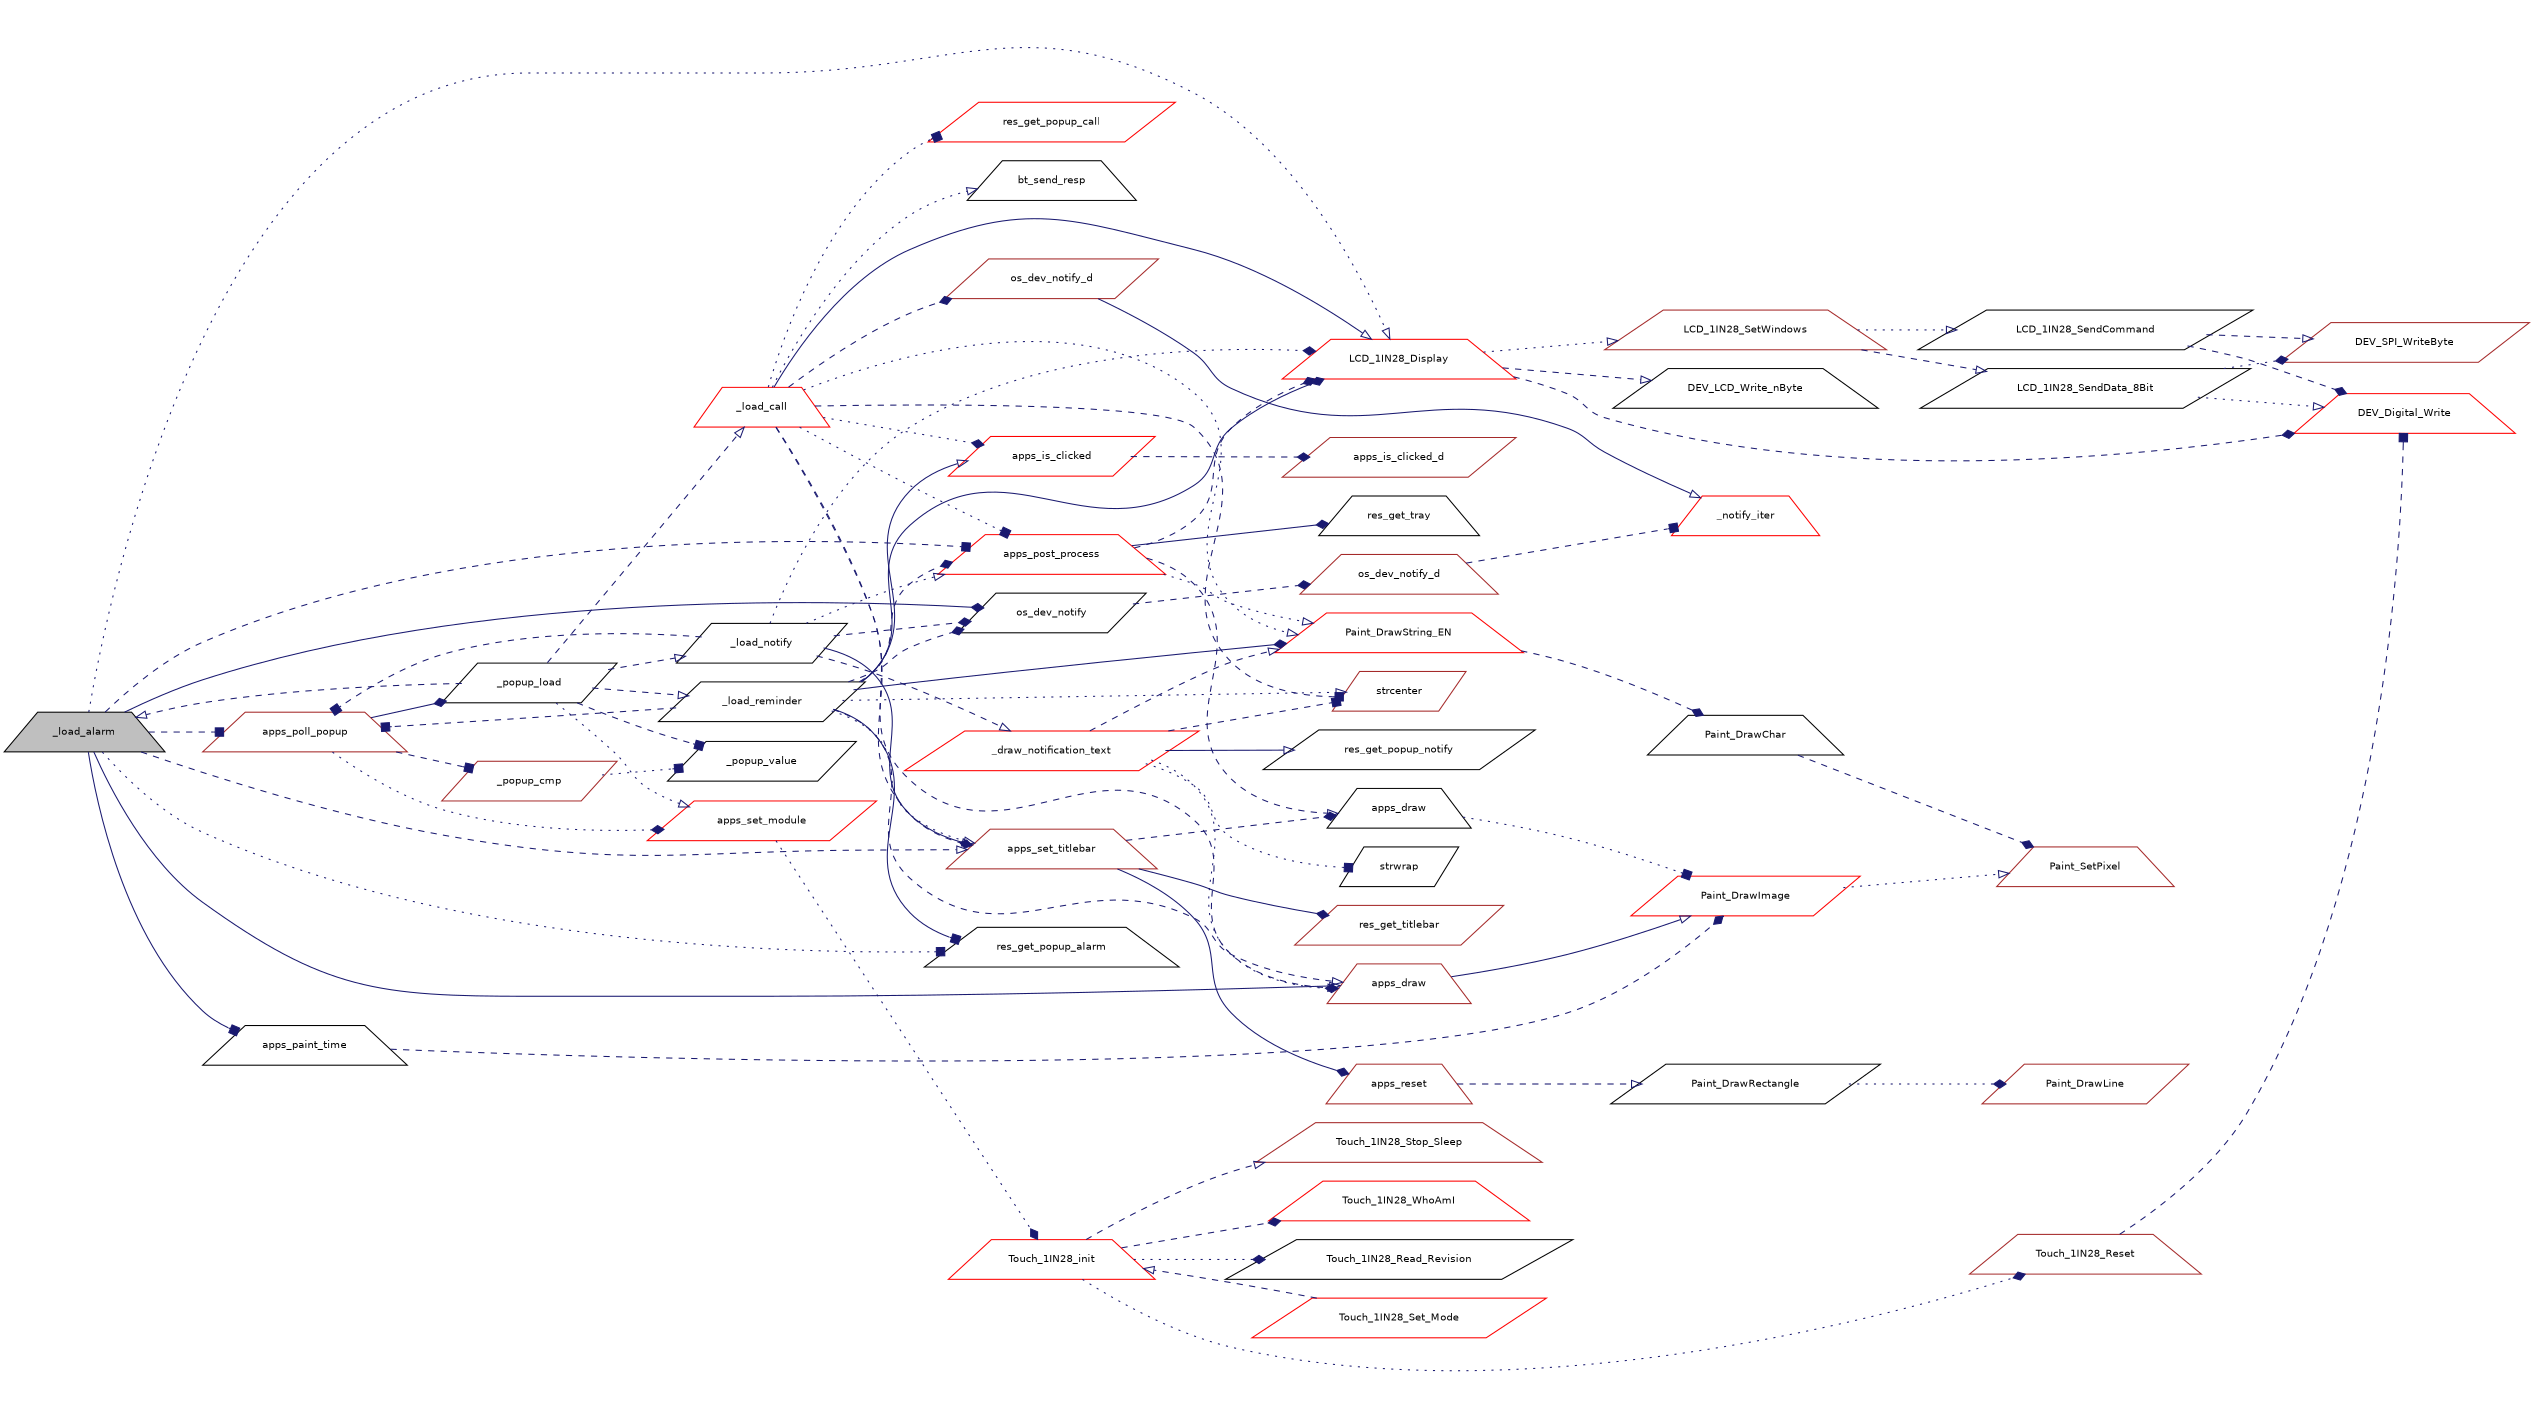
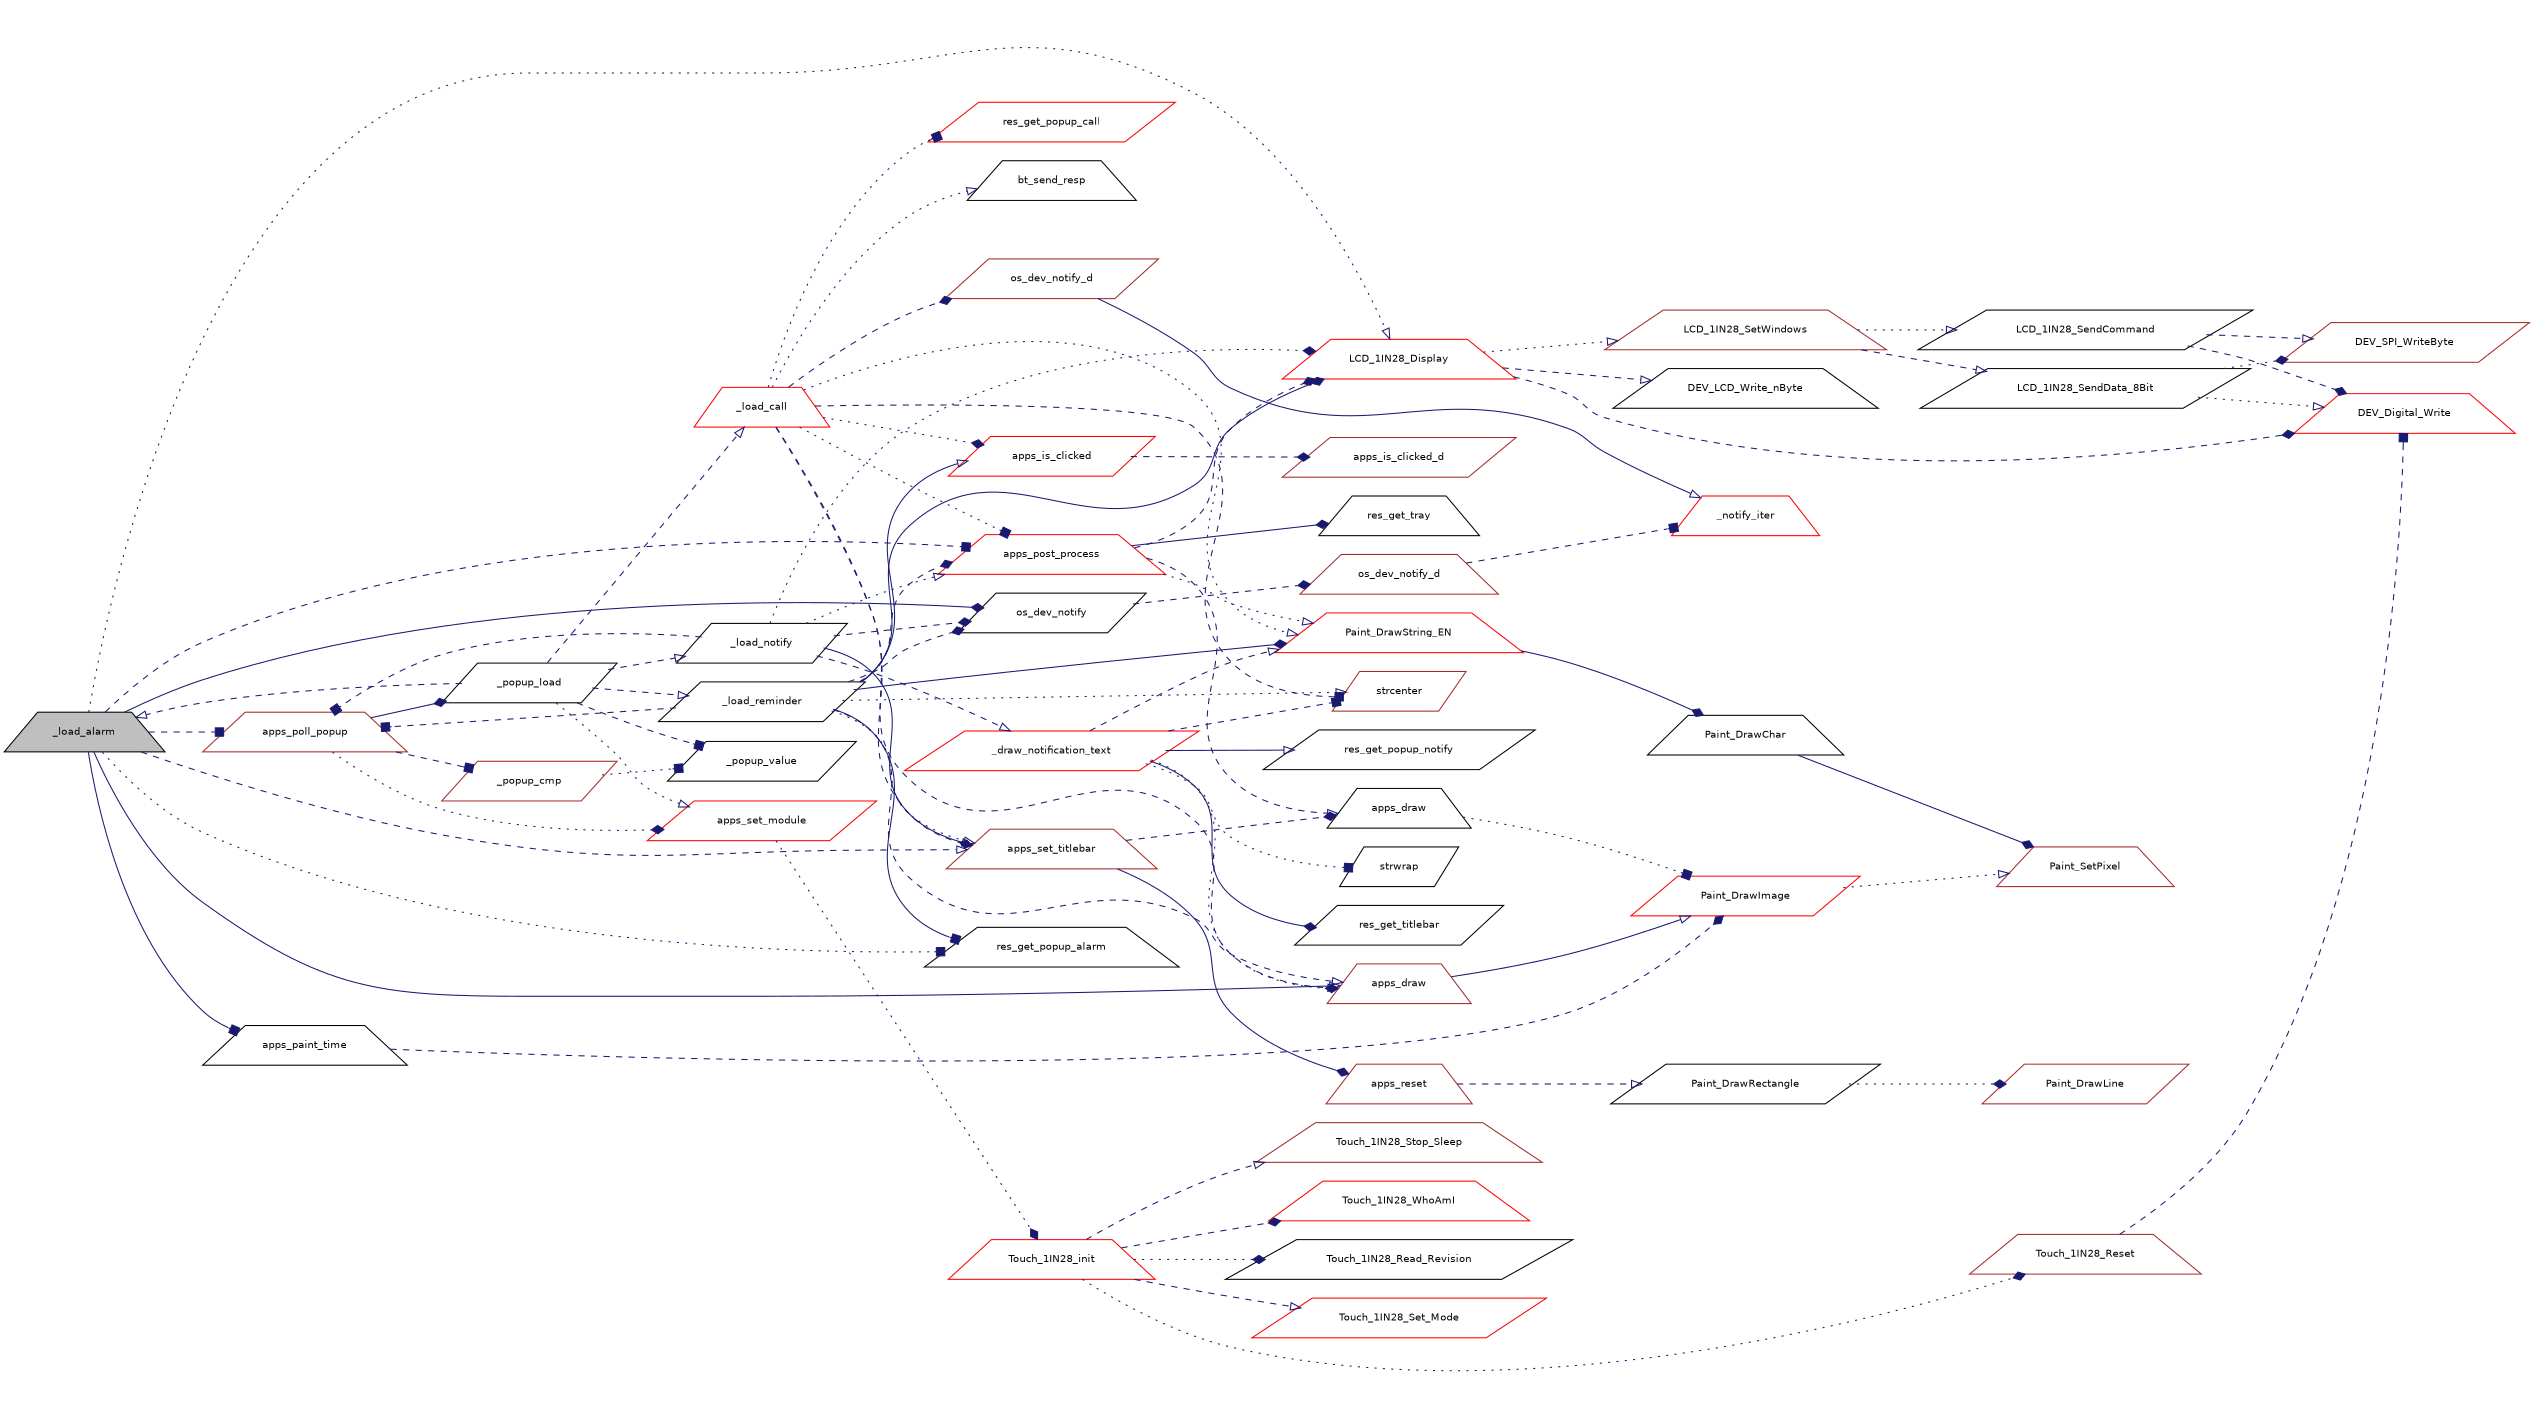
edge "_load_call" -> "LCD_1IN28_Display": removed
edge "Paint_DrawString_EN" -> "Paint_DrawChar": style dashed -> solid
edge "Paint_DrawChar" -> "Paint_SetPixel": style dashed -> solid
edge "apps_set_titlebar" -> "res_get_titlebar": now "_draw_notification_text" -> "res_get_titlebar"
node "res_get_titlebar": color brown -> black
edge "Touch_1IN28_Set_Mode" -> "Touch_1IN28_init": reversed
